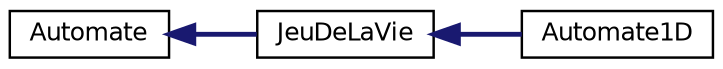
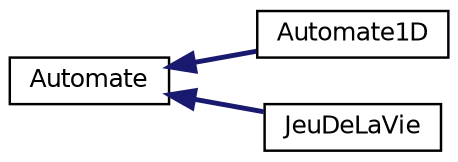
edge "Automate1D" -> "JeuDeLaVie": now "Automate1D" -> "Automate"
